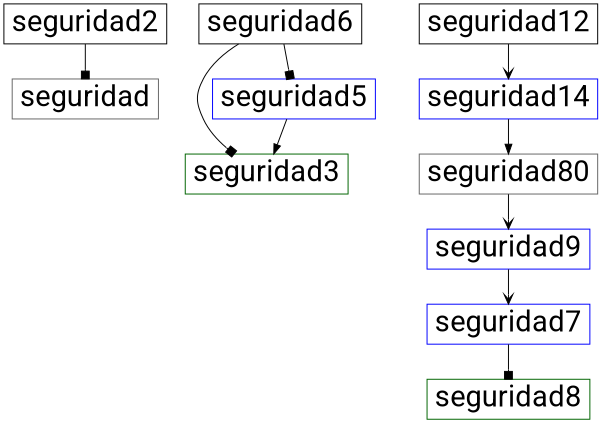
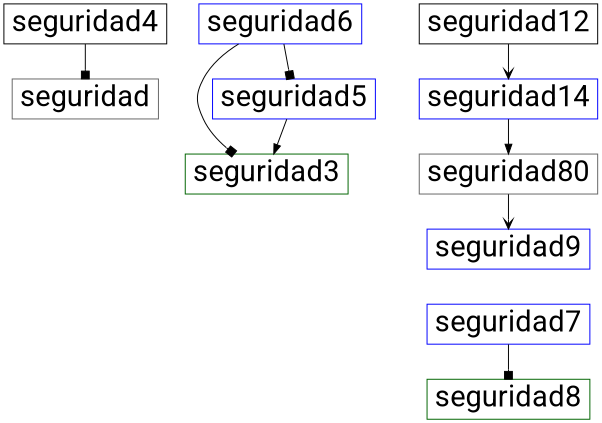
node "seguridad2": label "seguridad2" -> "seguridad4"
node "seguridad6": color black -> blue
edge "seguridad9" -> "seguridad7": removed
